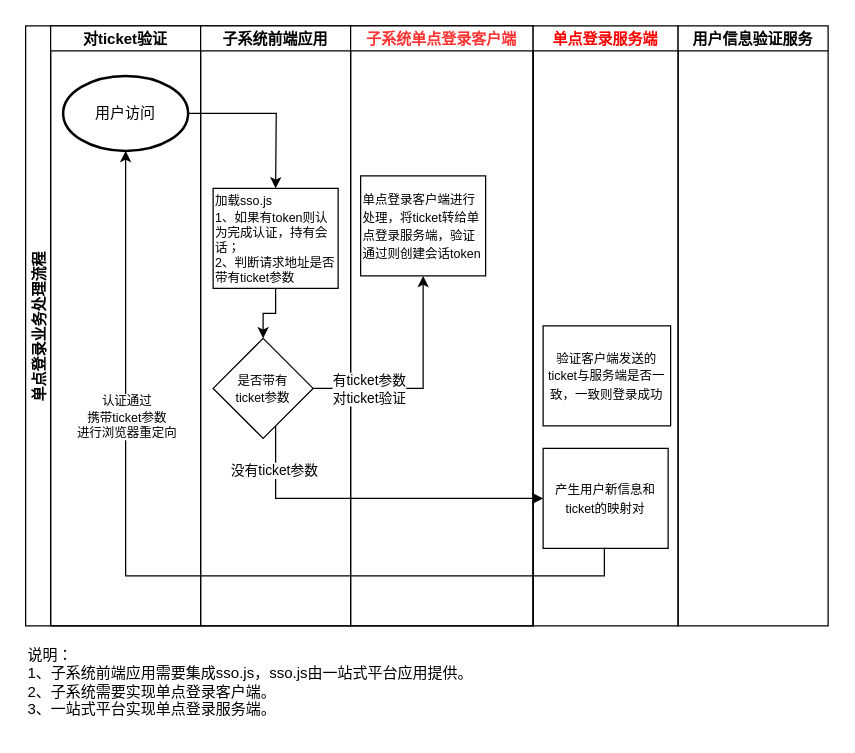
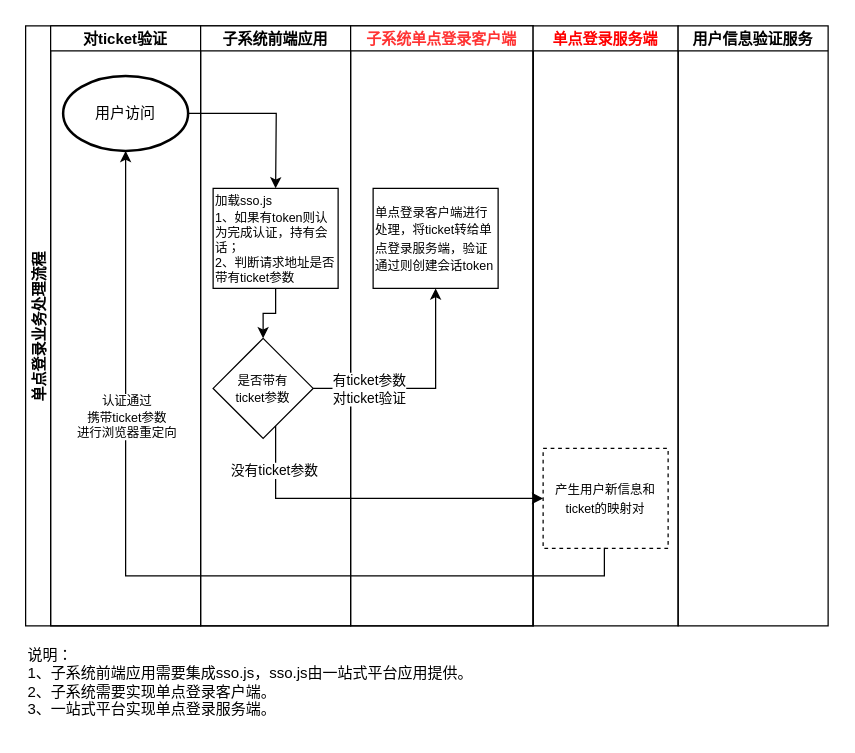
node "单点登录客户端进行处理，将ticket转给单点登录服务端，验证通过则创建会话token": moved (423, 226) -> (436, 238)
node "验证客户端发送的ticket与服务端是否一致，一致则登录成功": removed
node "产生用户新信息和ticket的映射对": style solid -> dashed
